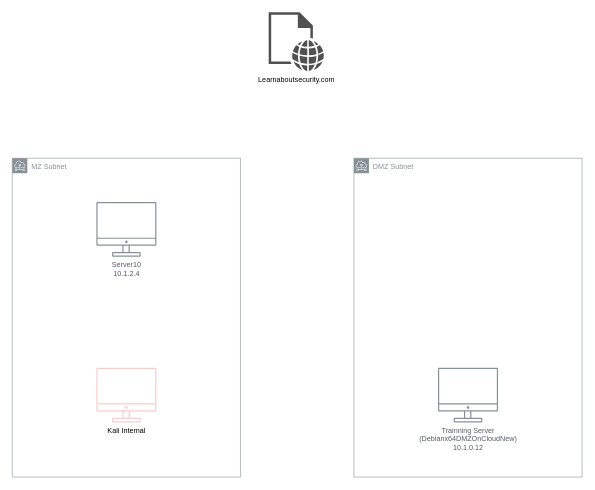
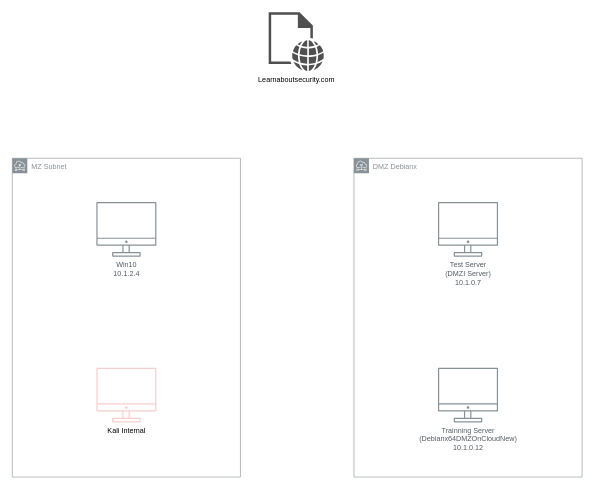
node "DMZ Subnet": label "DMZ Subnet" -> "DMZ Debianx"
node "Test Server (DMZI Server) 10.1.0.7": added
node "Server10 10.1.2.4": label "Server10 10.1.2.4" -> "Win10 10.1.2.4"
